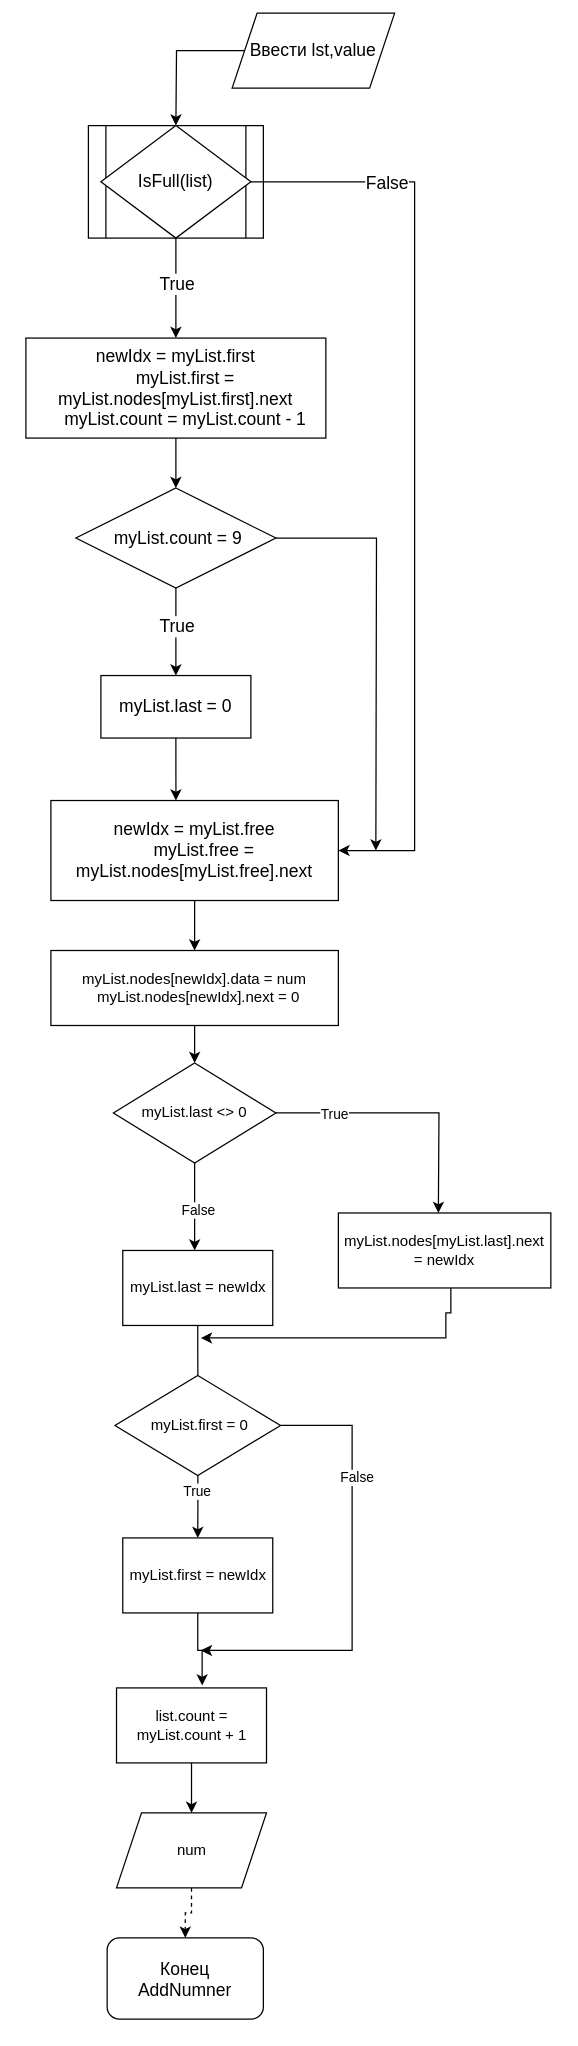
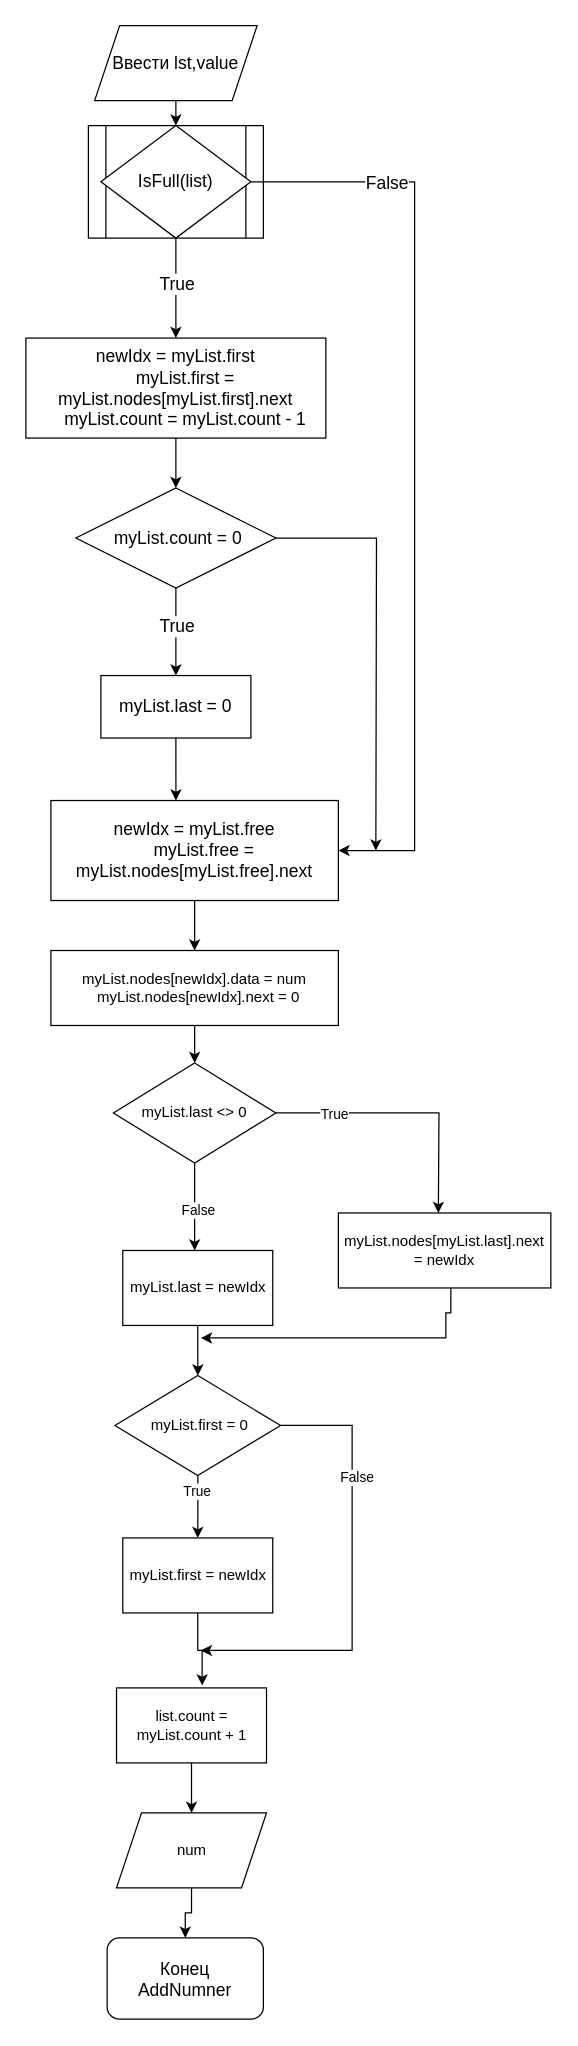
node "Ввести lst,value": moved (313, 51) -> (176, 63)
node "myList.count = 9": label "myList.count = 9" -> "myList.count = 0"
edge "myList.last = newIdx" -- "myList.first = 0": arrowhead none -> classic
edge "num" -> "Конец AddNumner": style dashed -> solid
